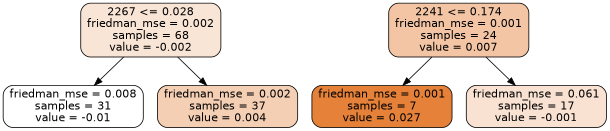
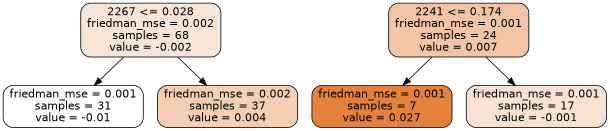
node "friedman_mse = 0.008 samples = 31 value = -0.01": label "friedman_mse = 0.008 samples = 31 value = -0.01" -> "friedman_mse = 0.001 samples = 31 value = -0.01"
node "friedman_mse = 0.061 samples = 17 value = -0.001": label "friedman_mse = 0.061 samples = 17 value = -0.001" -> "friedman_mse = 0.001 samples = 17 value = -0.001"
